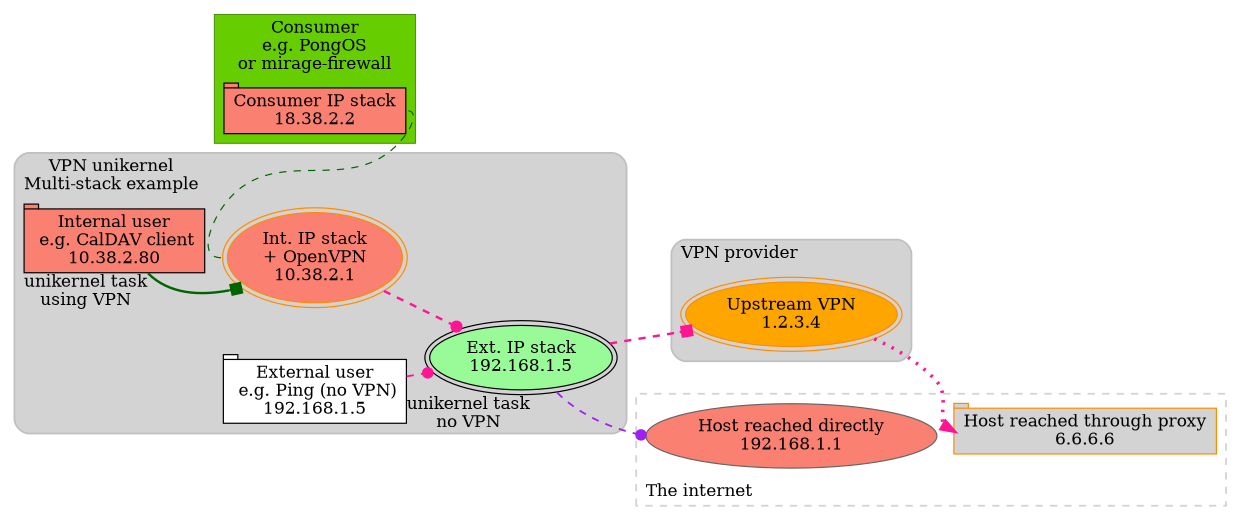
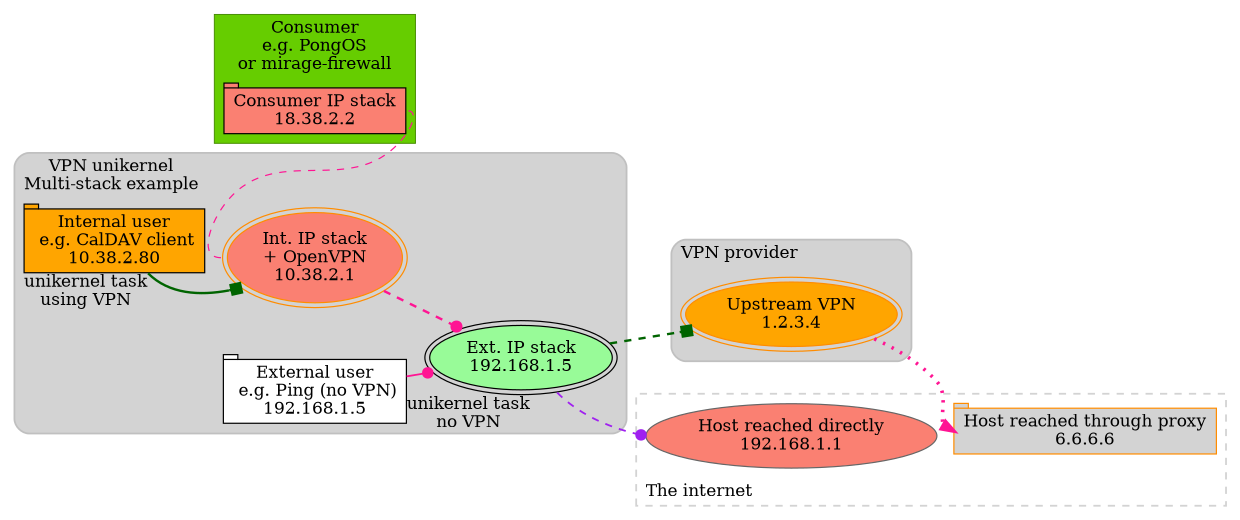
edge "Consumer IP stack 18.38.2.2" -> "Int. IP stack + OpenVPN 10.38.2.1": color darkgreen -> deeppink
node "Internal user e.g. CalDAV client 10.38.2.80": fillcolor salmon -> orange
edge "Ext. IP stack 192.168.1.5" -> "Upstream VPN 1.2.3.4": color deeppink -> darkgreen
edge "External user e.g. Ping (no VPN) 192.168.1.5" -> "Ext. IP stack 192.168.1.5": style dashed -> bold
